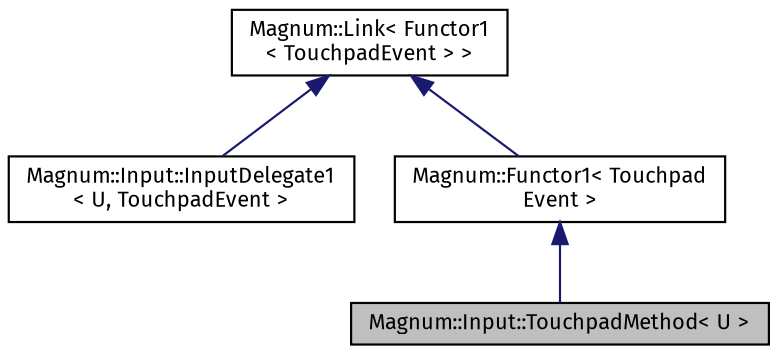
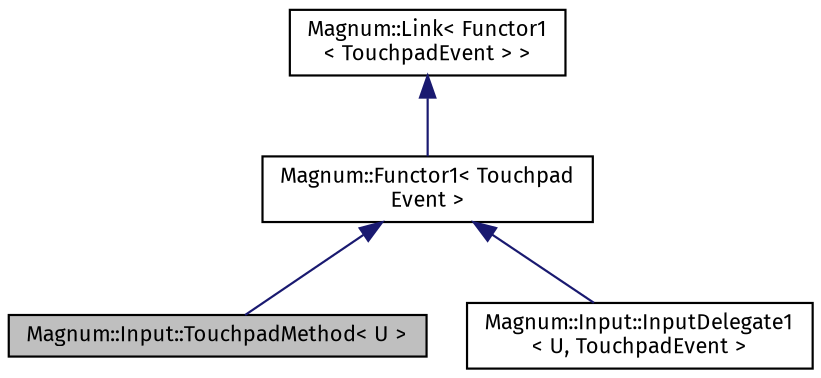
edge "Magnum::Input::InputDelegate1 < U, TouchpadEvent >" -> "Magnum::Link< Functor1 < TouchpadEvent > >": now "Magnum::Input::InputDelegate1 < U, TouchpadEvent >" -> "Magnum::Functor1< Touchpad Event >"
